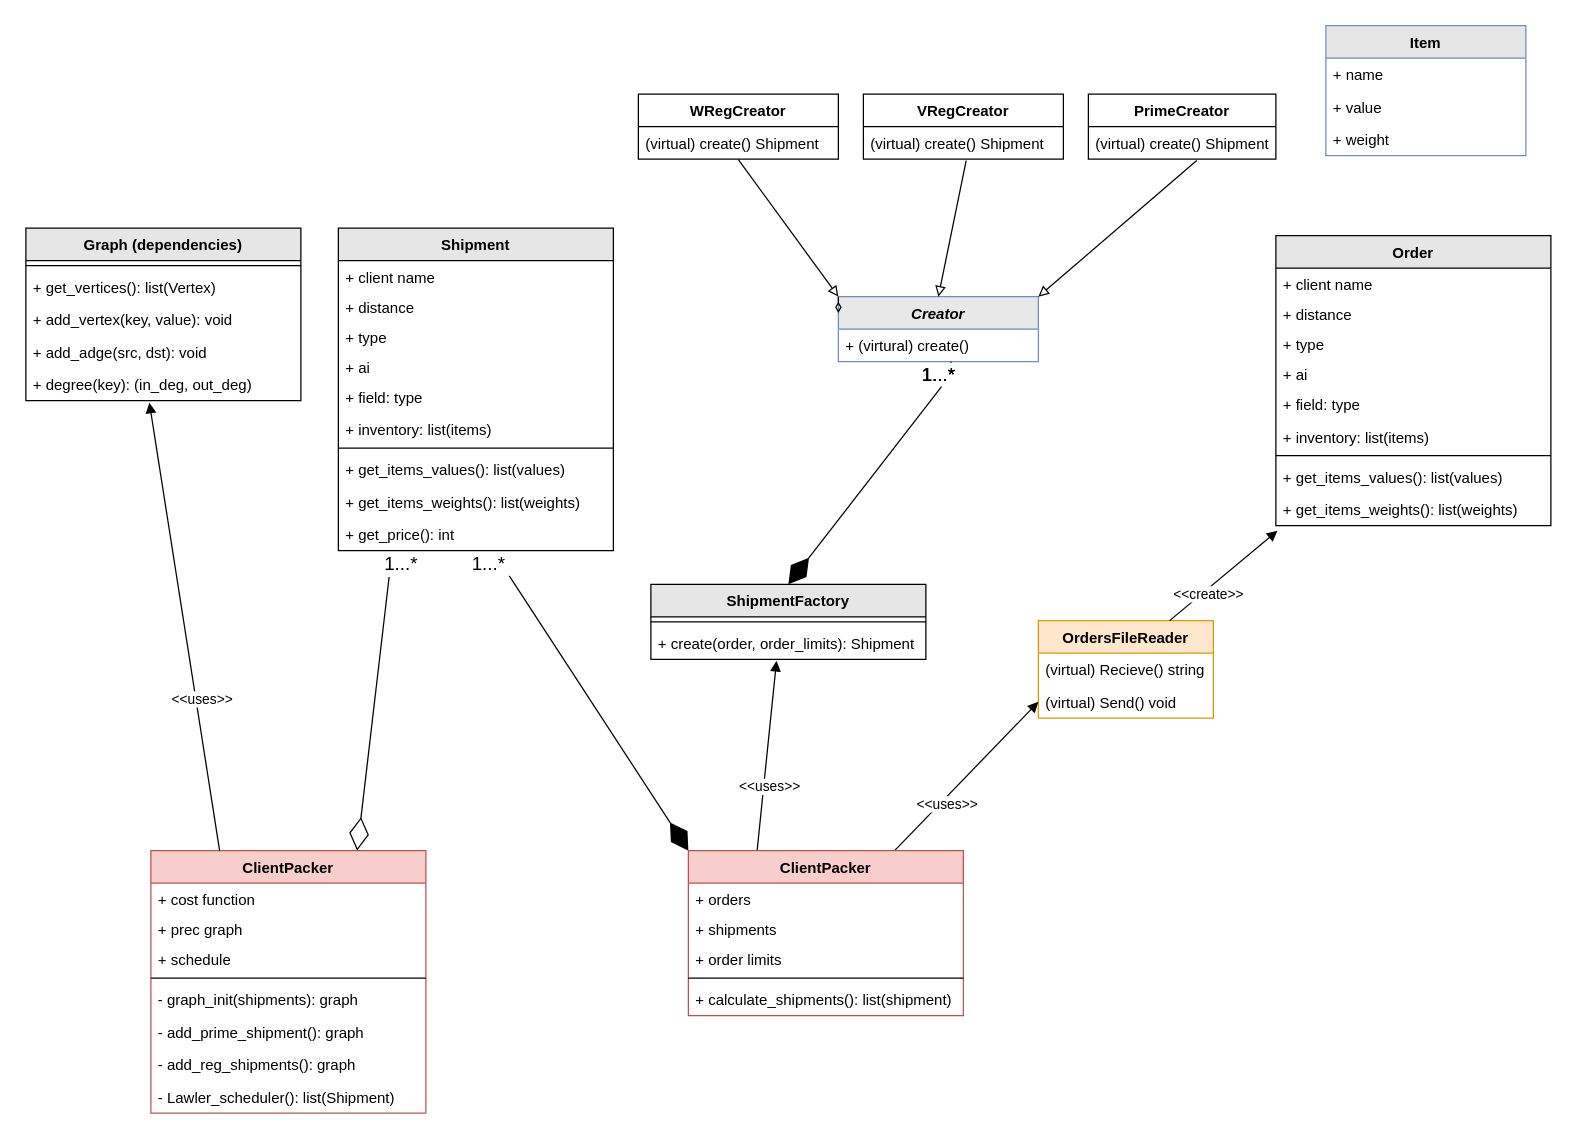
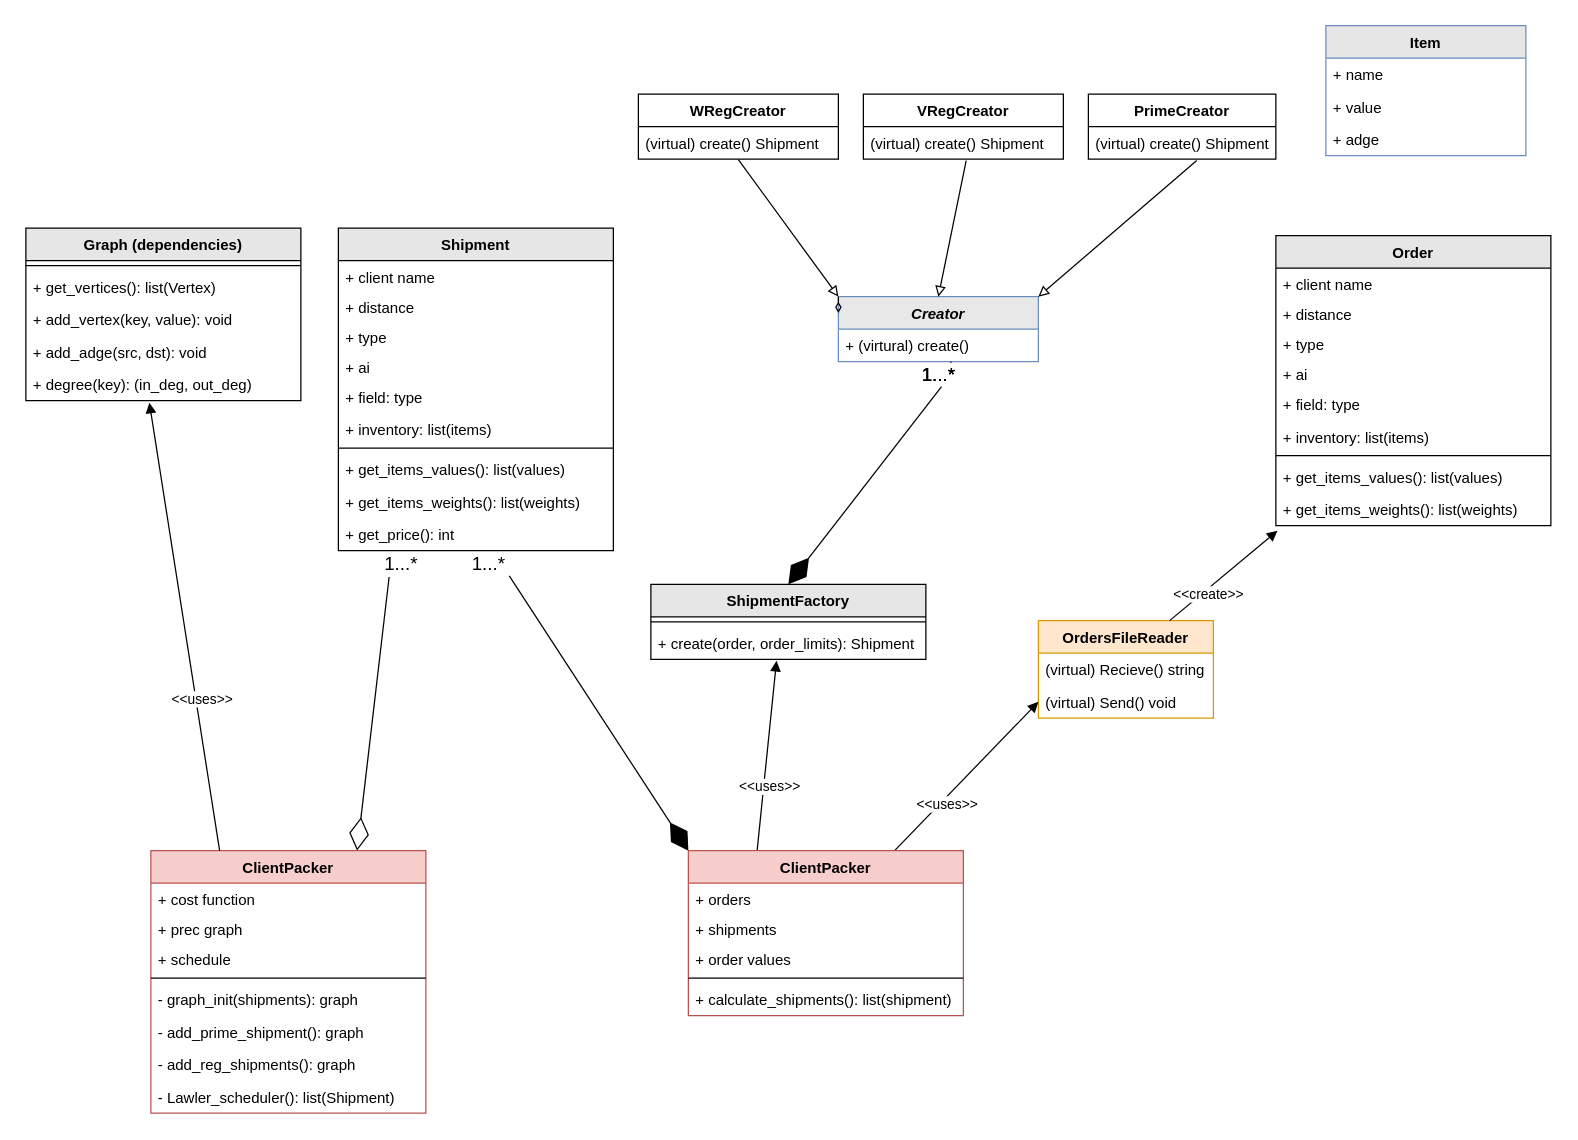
node "+ weight": label "+ weight" -> "+ adge"
node "+ order limits": label "+ order limits" -> "+ order values"
